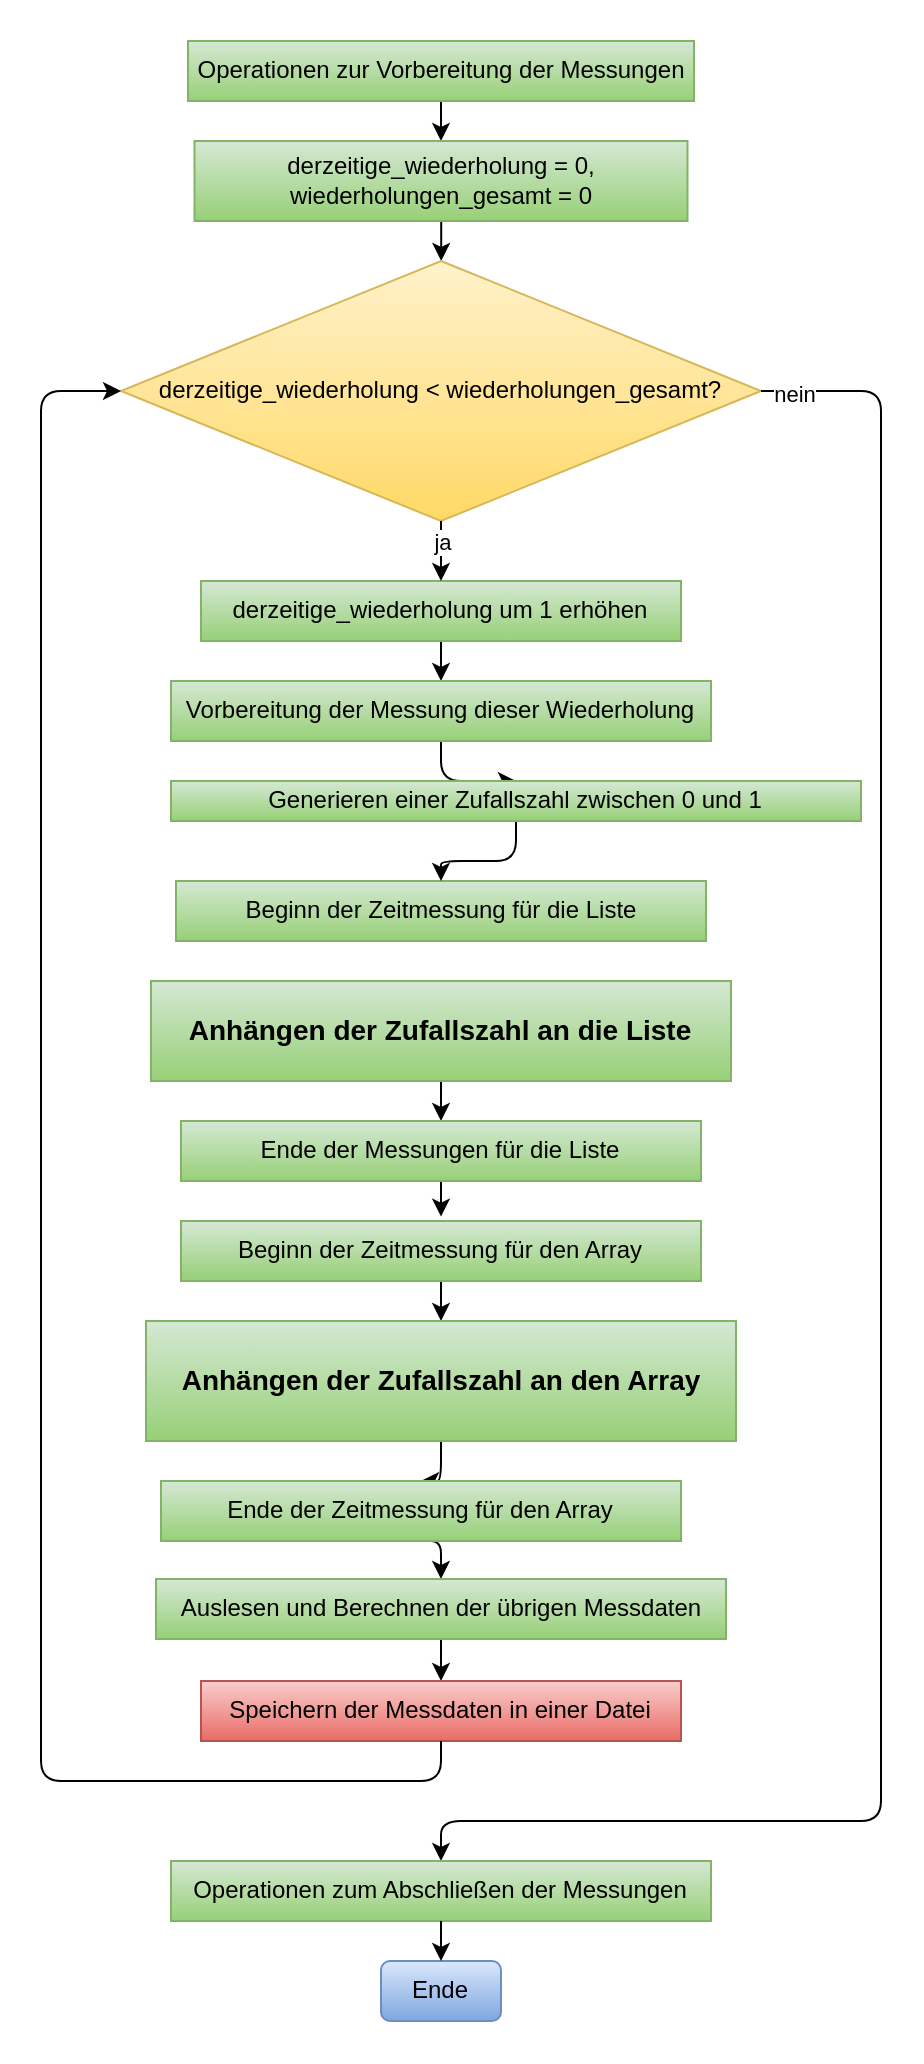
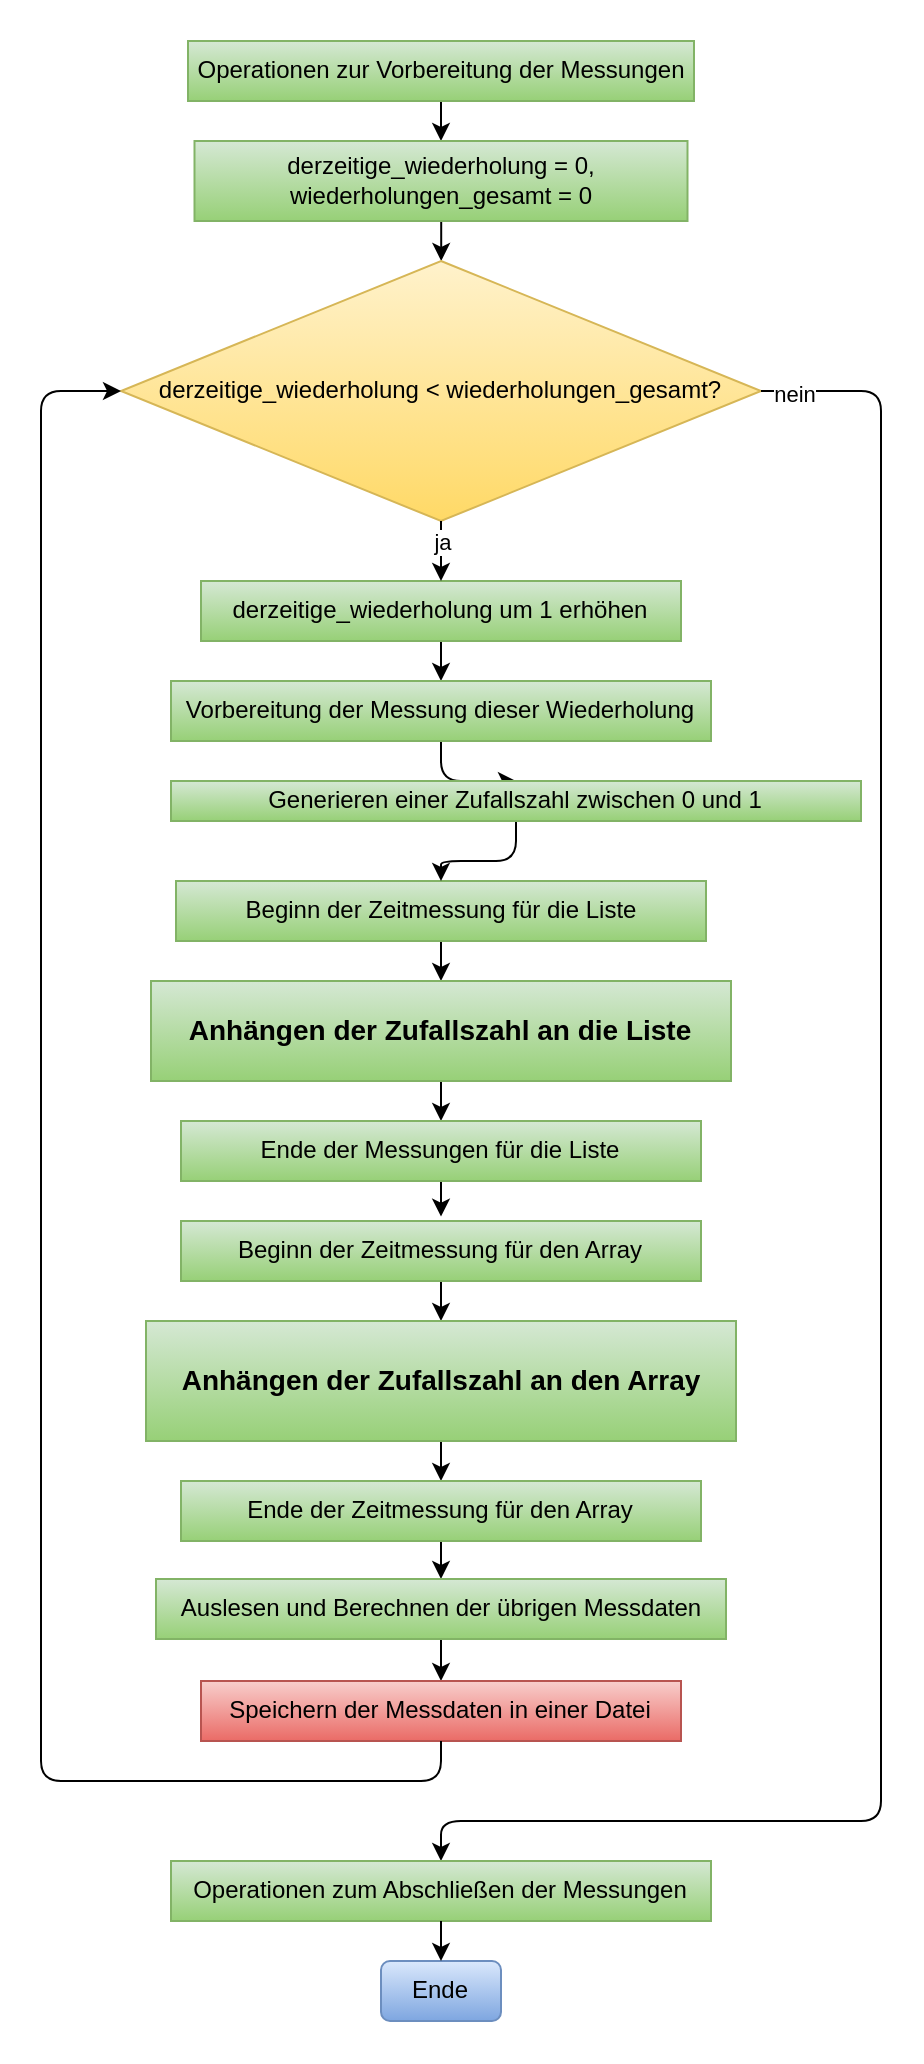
edge "Beginn der Zeitmessung für die Liste" -> "Anhängen der Zufallszahl an die Liste": added
node "Ende der Zeitmessung für den Array": moved (421, 1511) -> (441, 1511)
